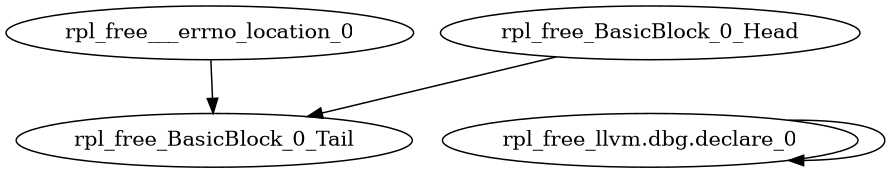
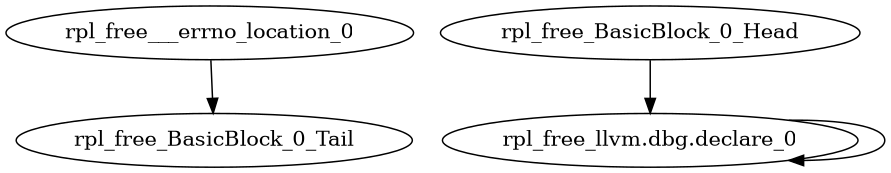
edge "rpl_free_BasicBlock_0_Head" -> "rpl_free_BasicBlock_0_Tail": now "rpl_free_BasicBlock_0_Head" -> "rpl_free_llvm.dbg.declare_0"
